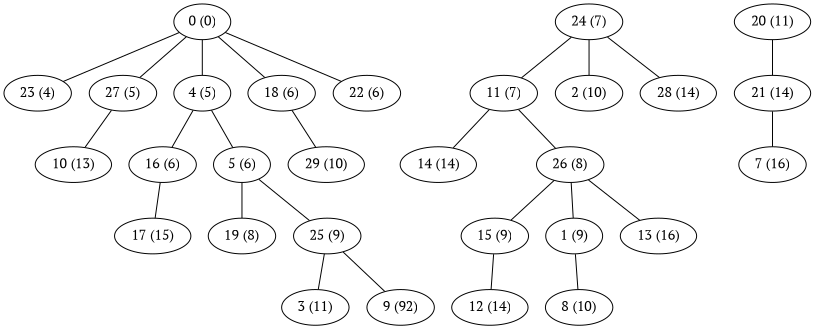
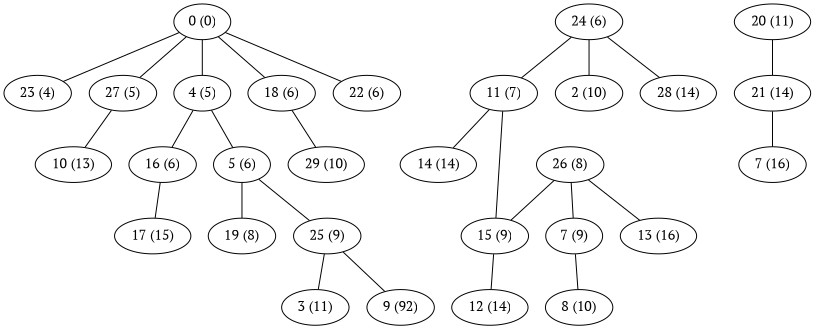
node "24 (7)": label "24 (7)" -> "24 (6)"
edge "11 (7)" -- "26 (8)": now "11 (7)" -- "15 (9)"
node "1 (9)": label "1 (9)" -> "7 (9)"
